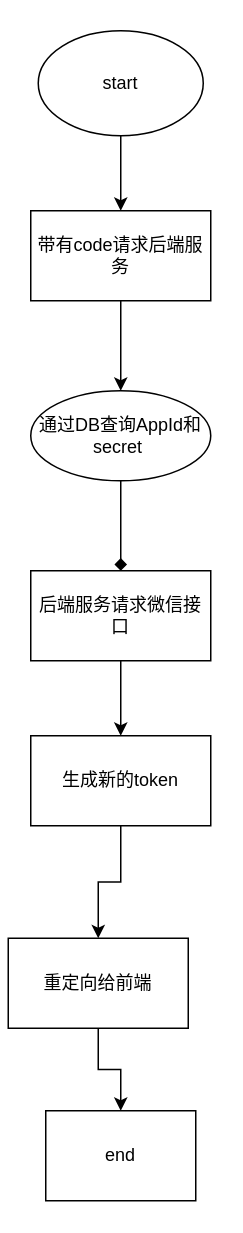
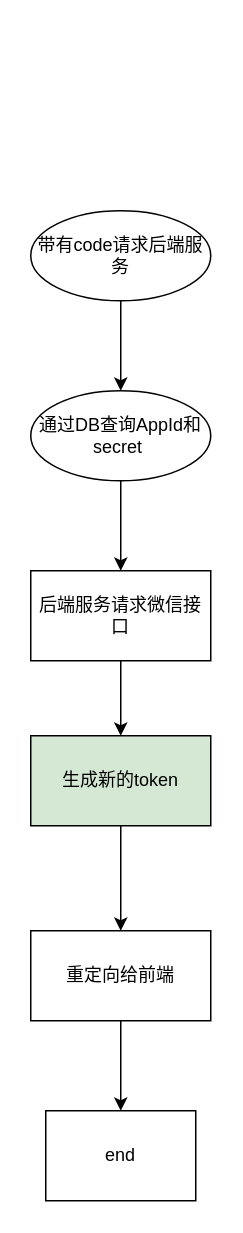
node "start": removed
edge "start" -> "带有code请求后端服务": removed
node "带有code请求后端服务": shape rectangle -> ellipse
edge "通过DB查询AppId和secret" -> "后端服务请求微信接口": arrowhead diamond -> classic
node "生成新的token": fillcolor #ffffff -> #d5e8d4
node "重定向给前端": moved (98, 983) -> (121, 976)
